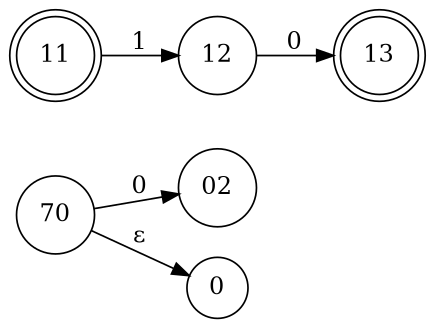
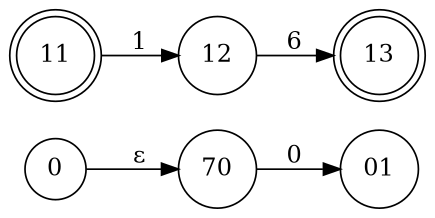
edge "12" -> "13": label "0" -> "6"
node "02": label "02" -> "01"
edge "70" -> "0": reversed
